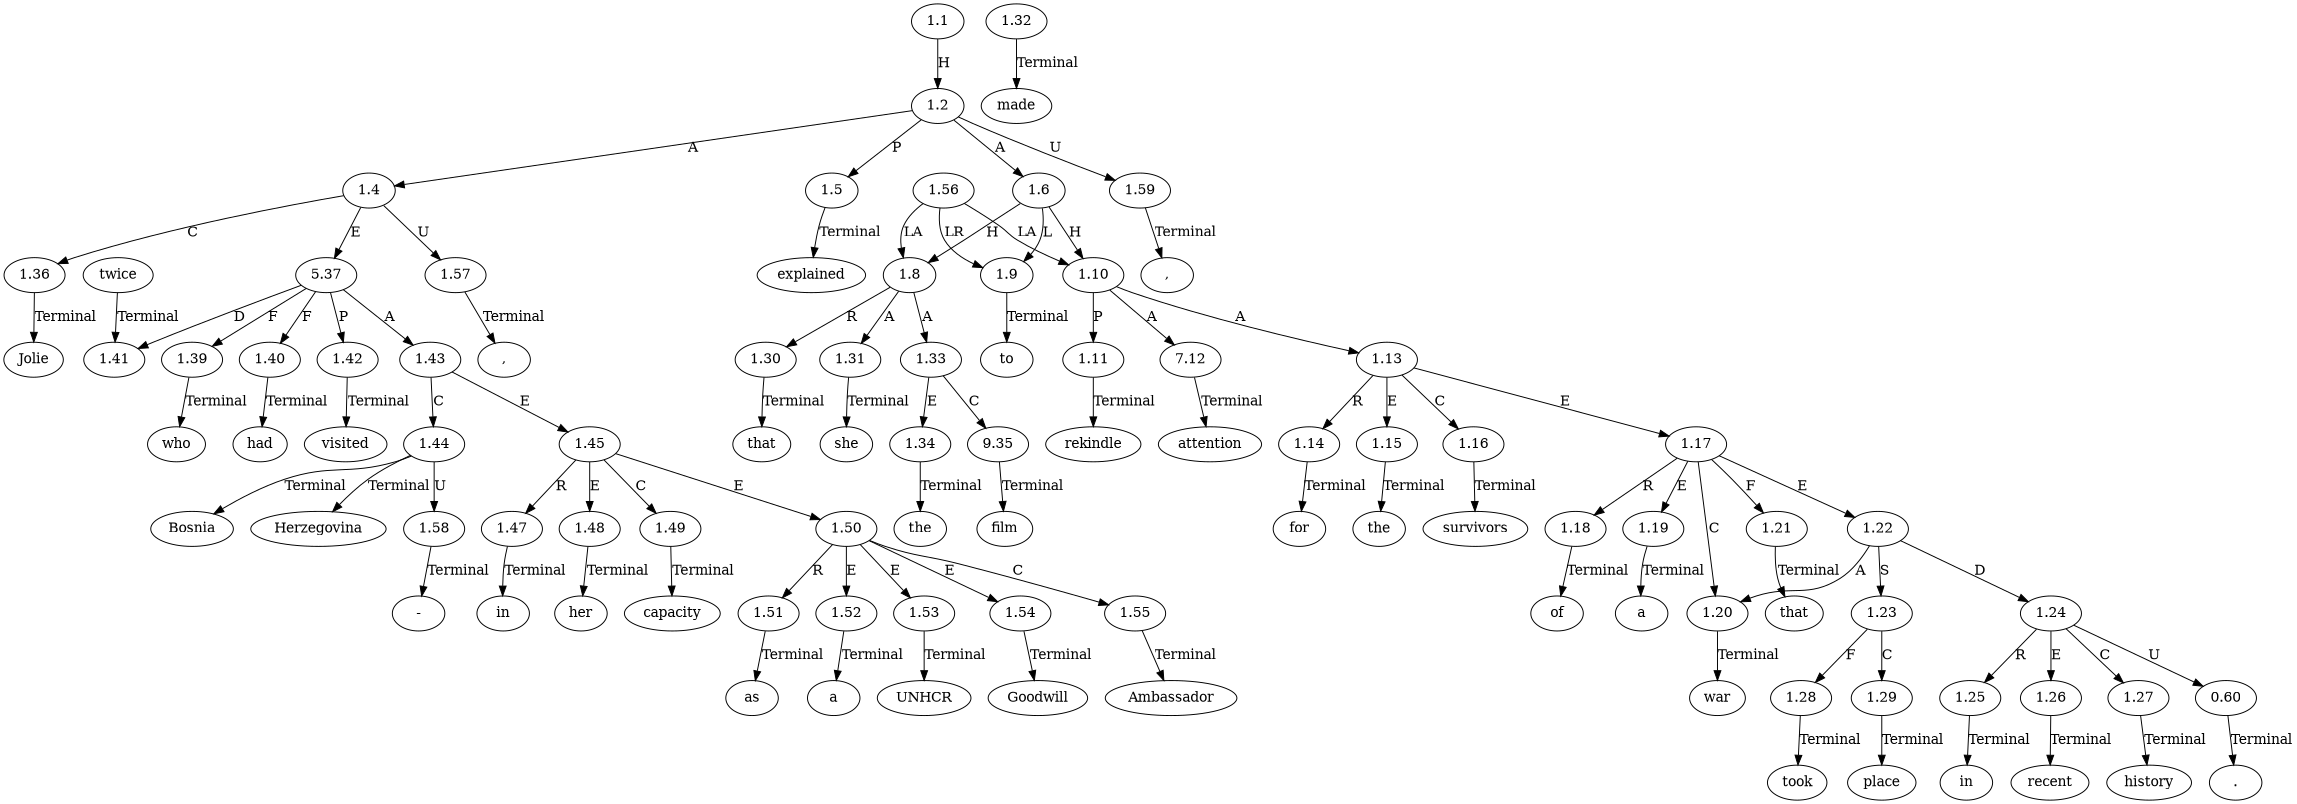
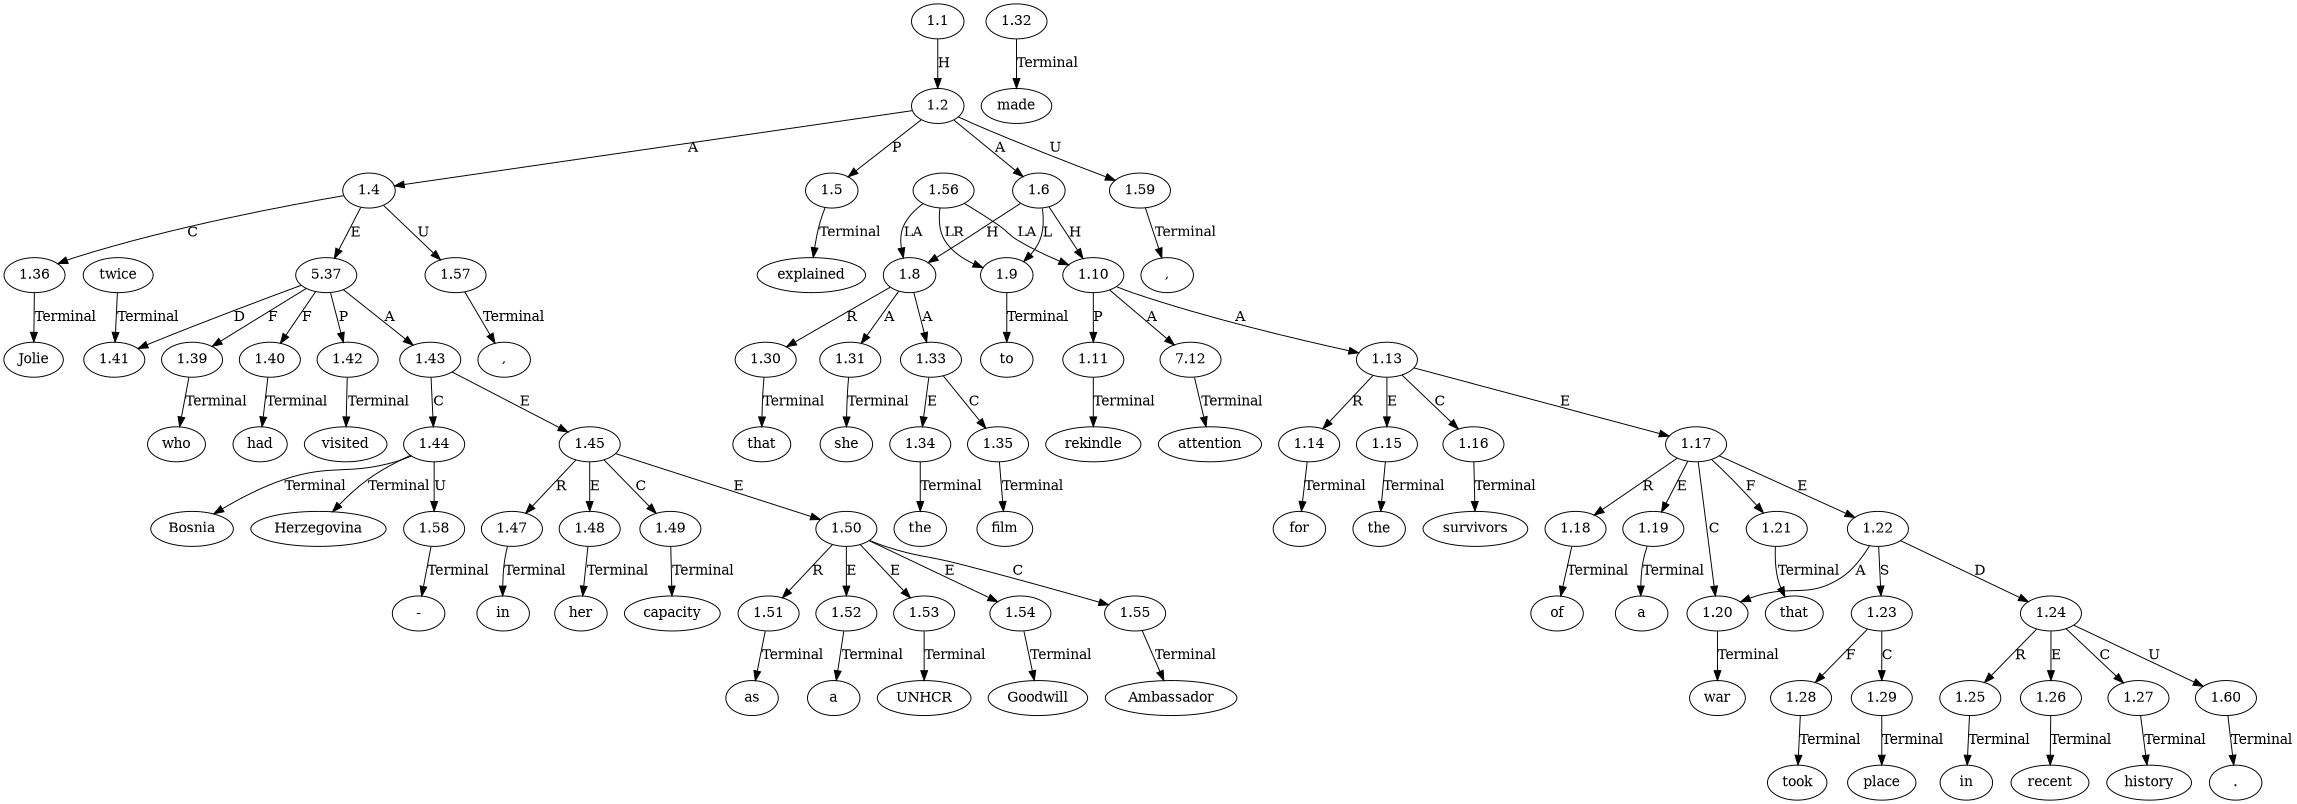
node "9.35": label "9.35" -> "1.35"
node "0.60": label "0.60" -> "1.60"
